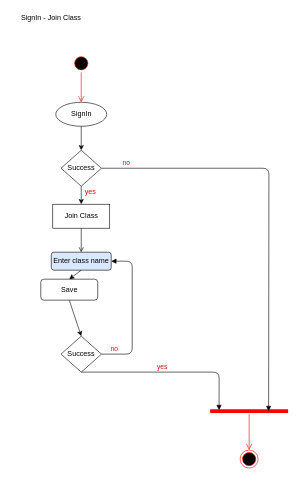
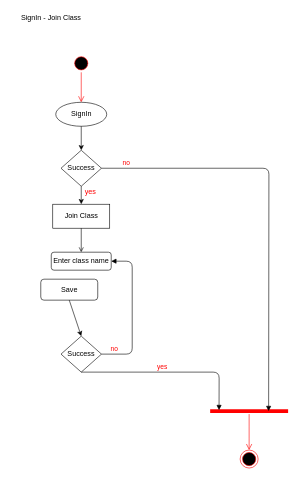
node "Enter class name": fillcolor #dae8fc -> #ffffff
edge "Enter class name" -> "Save": removed
